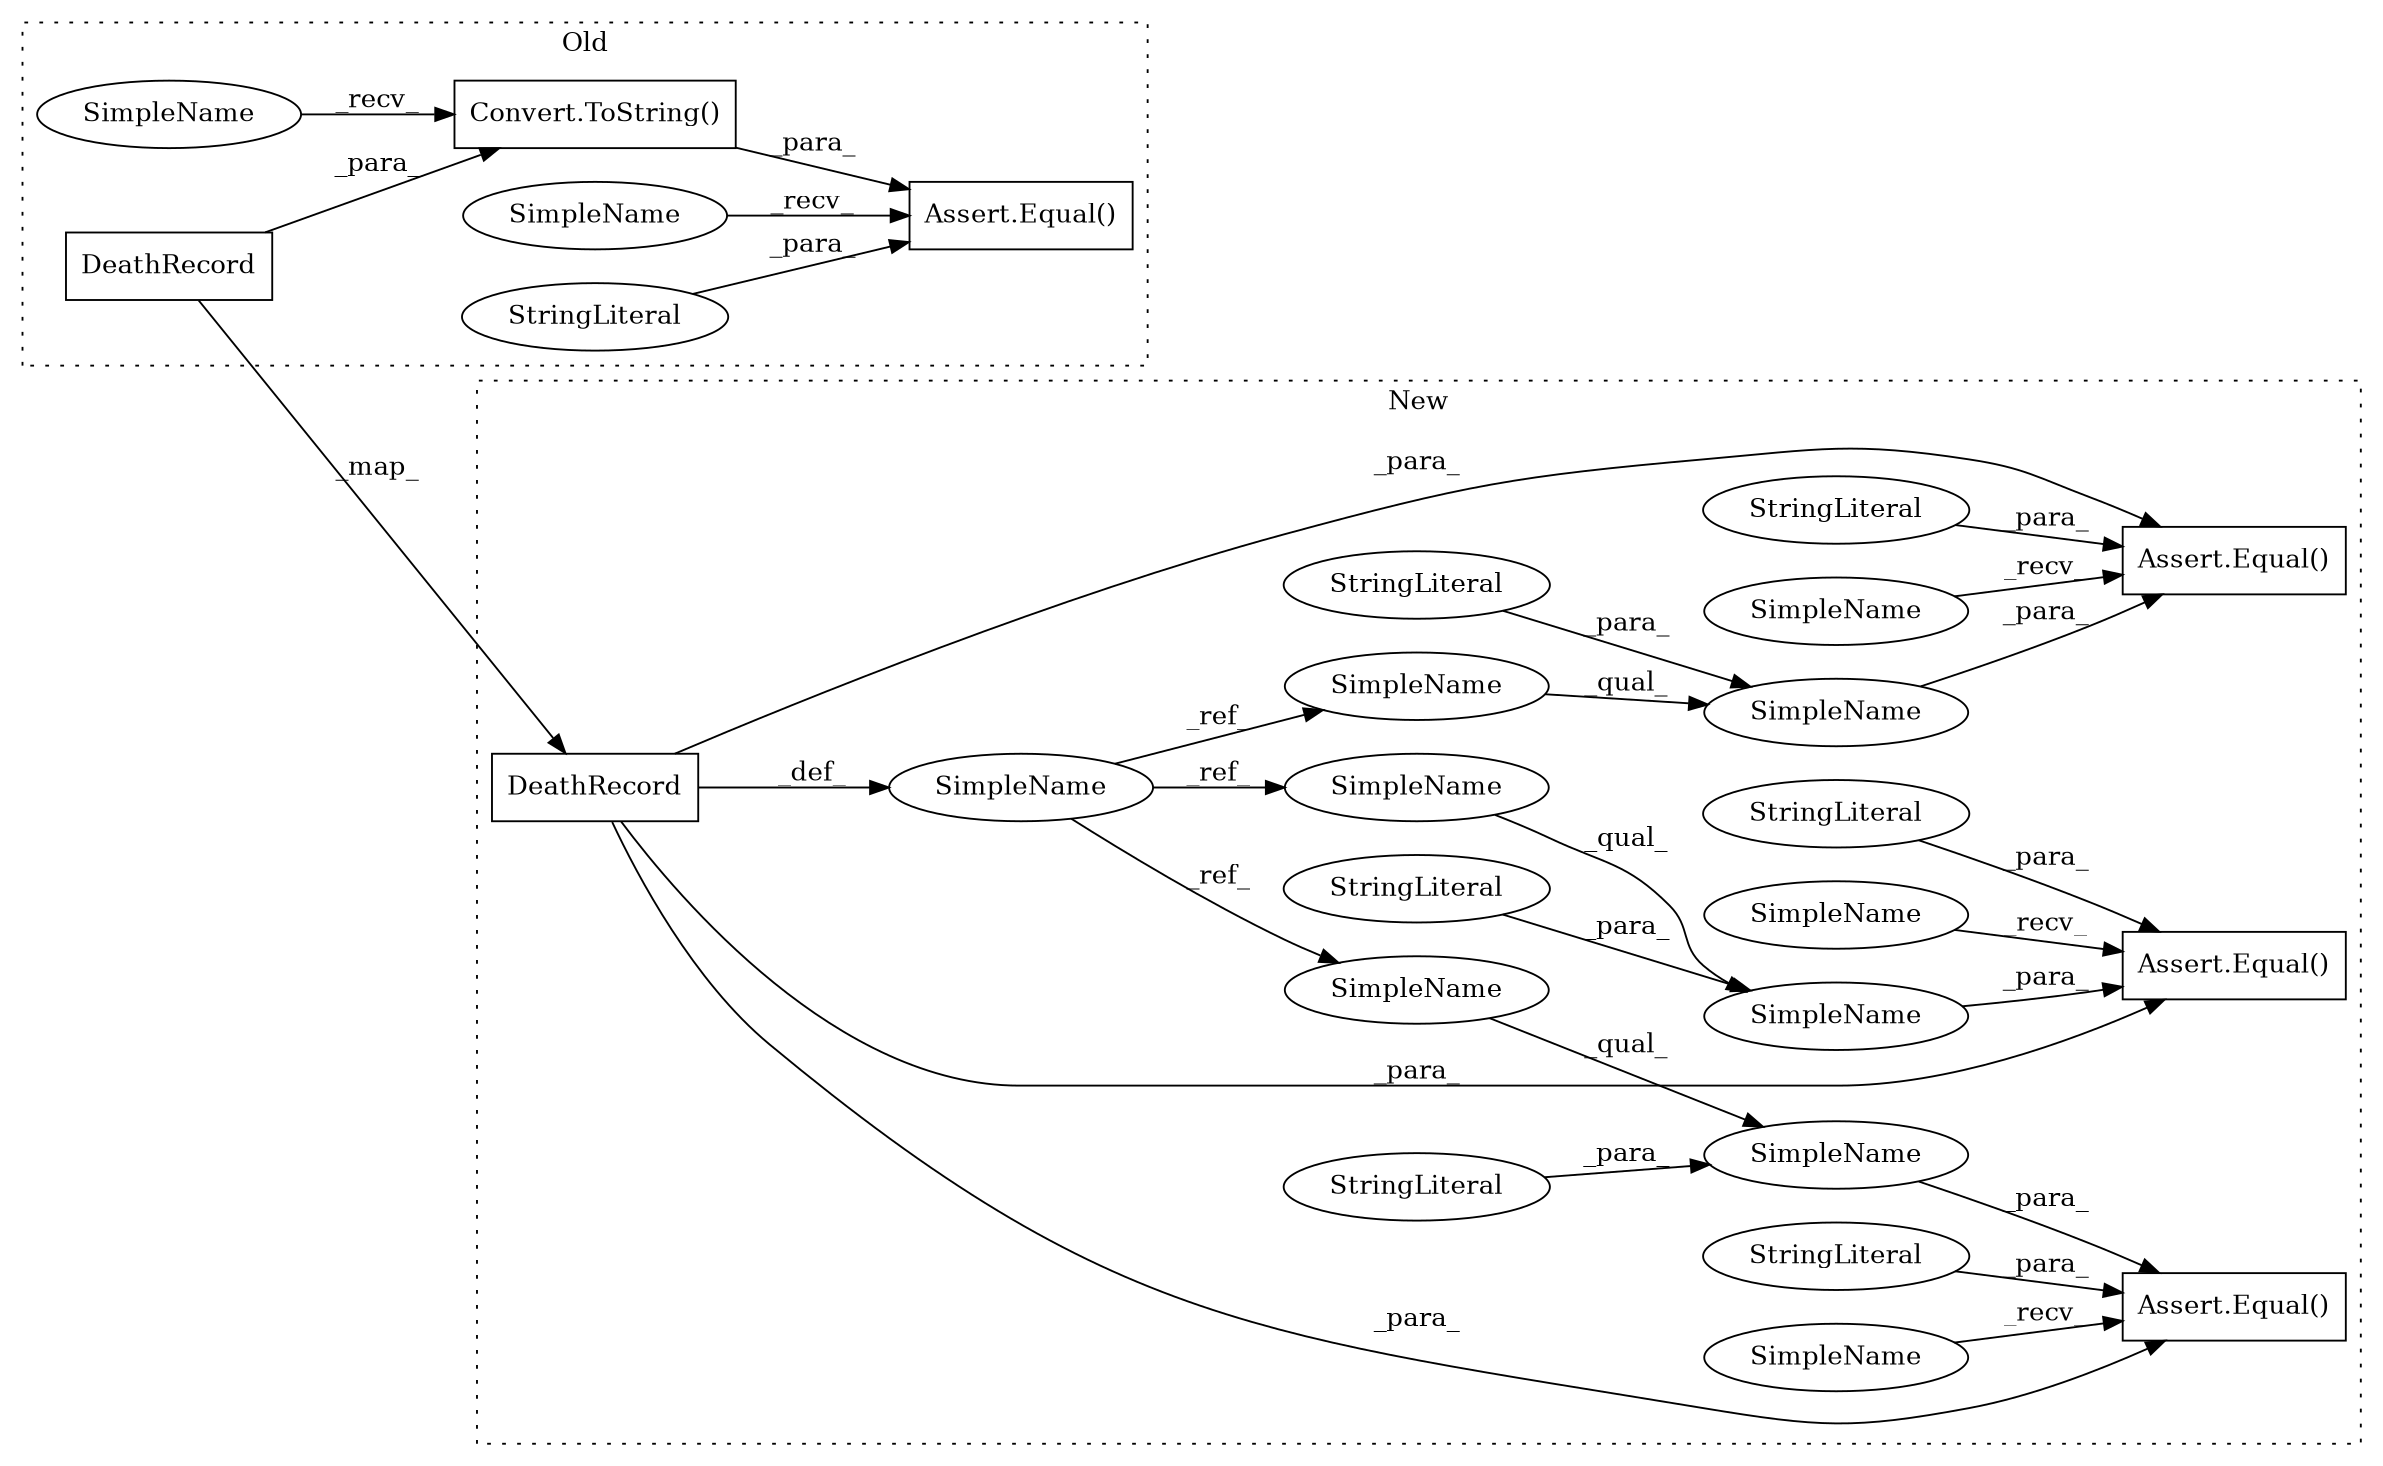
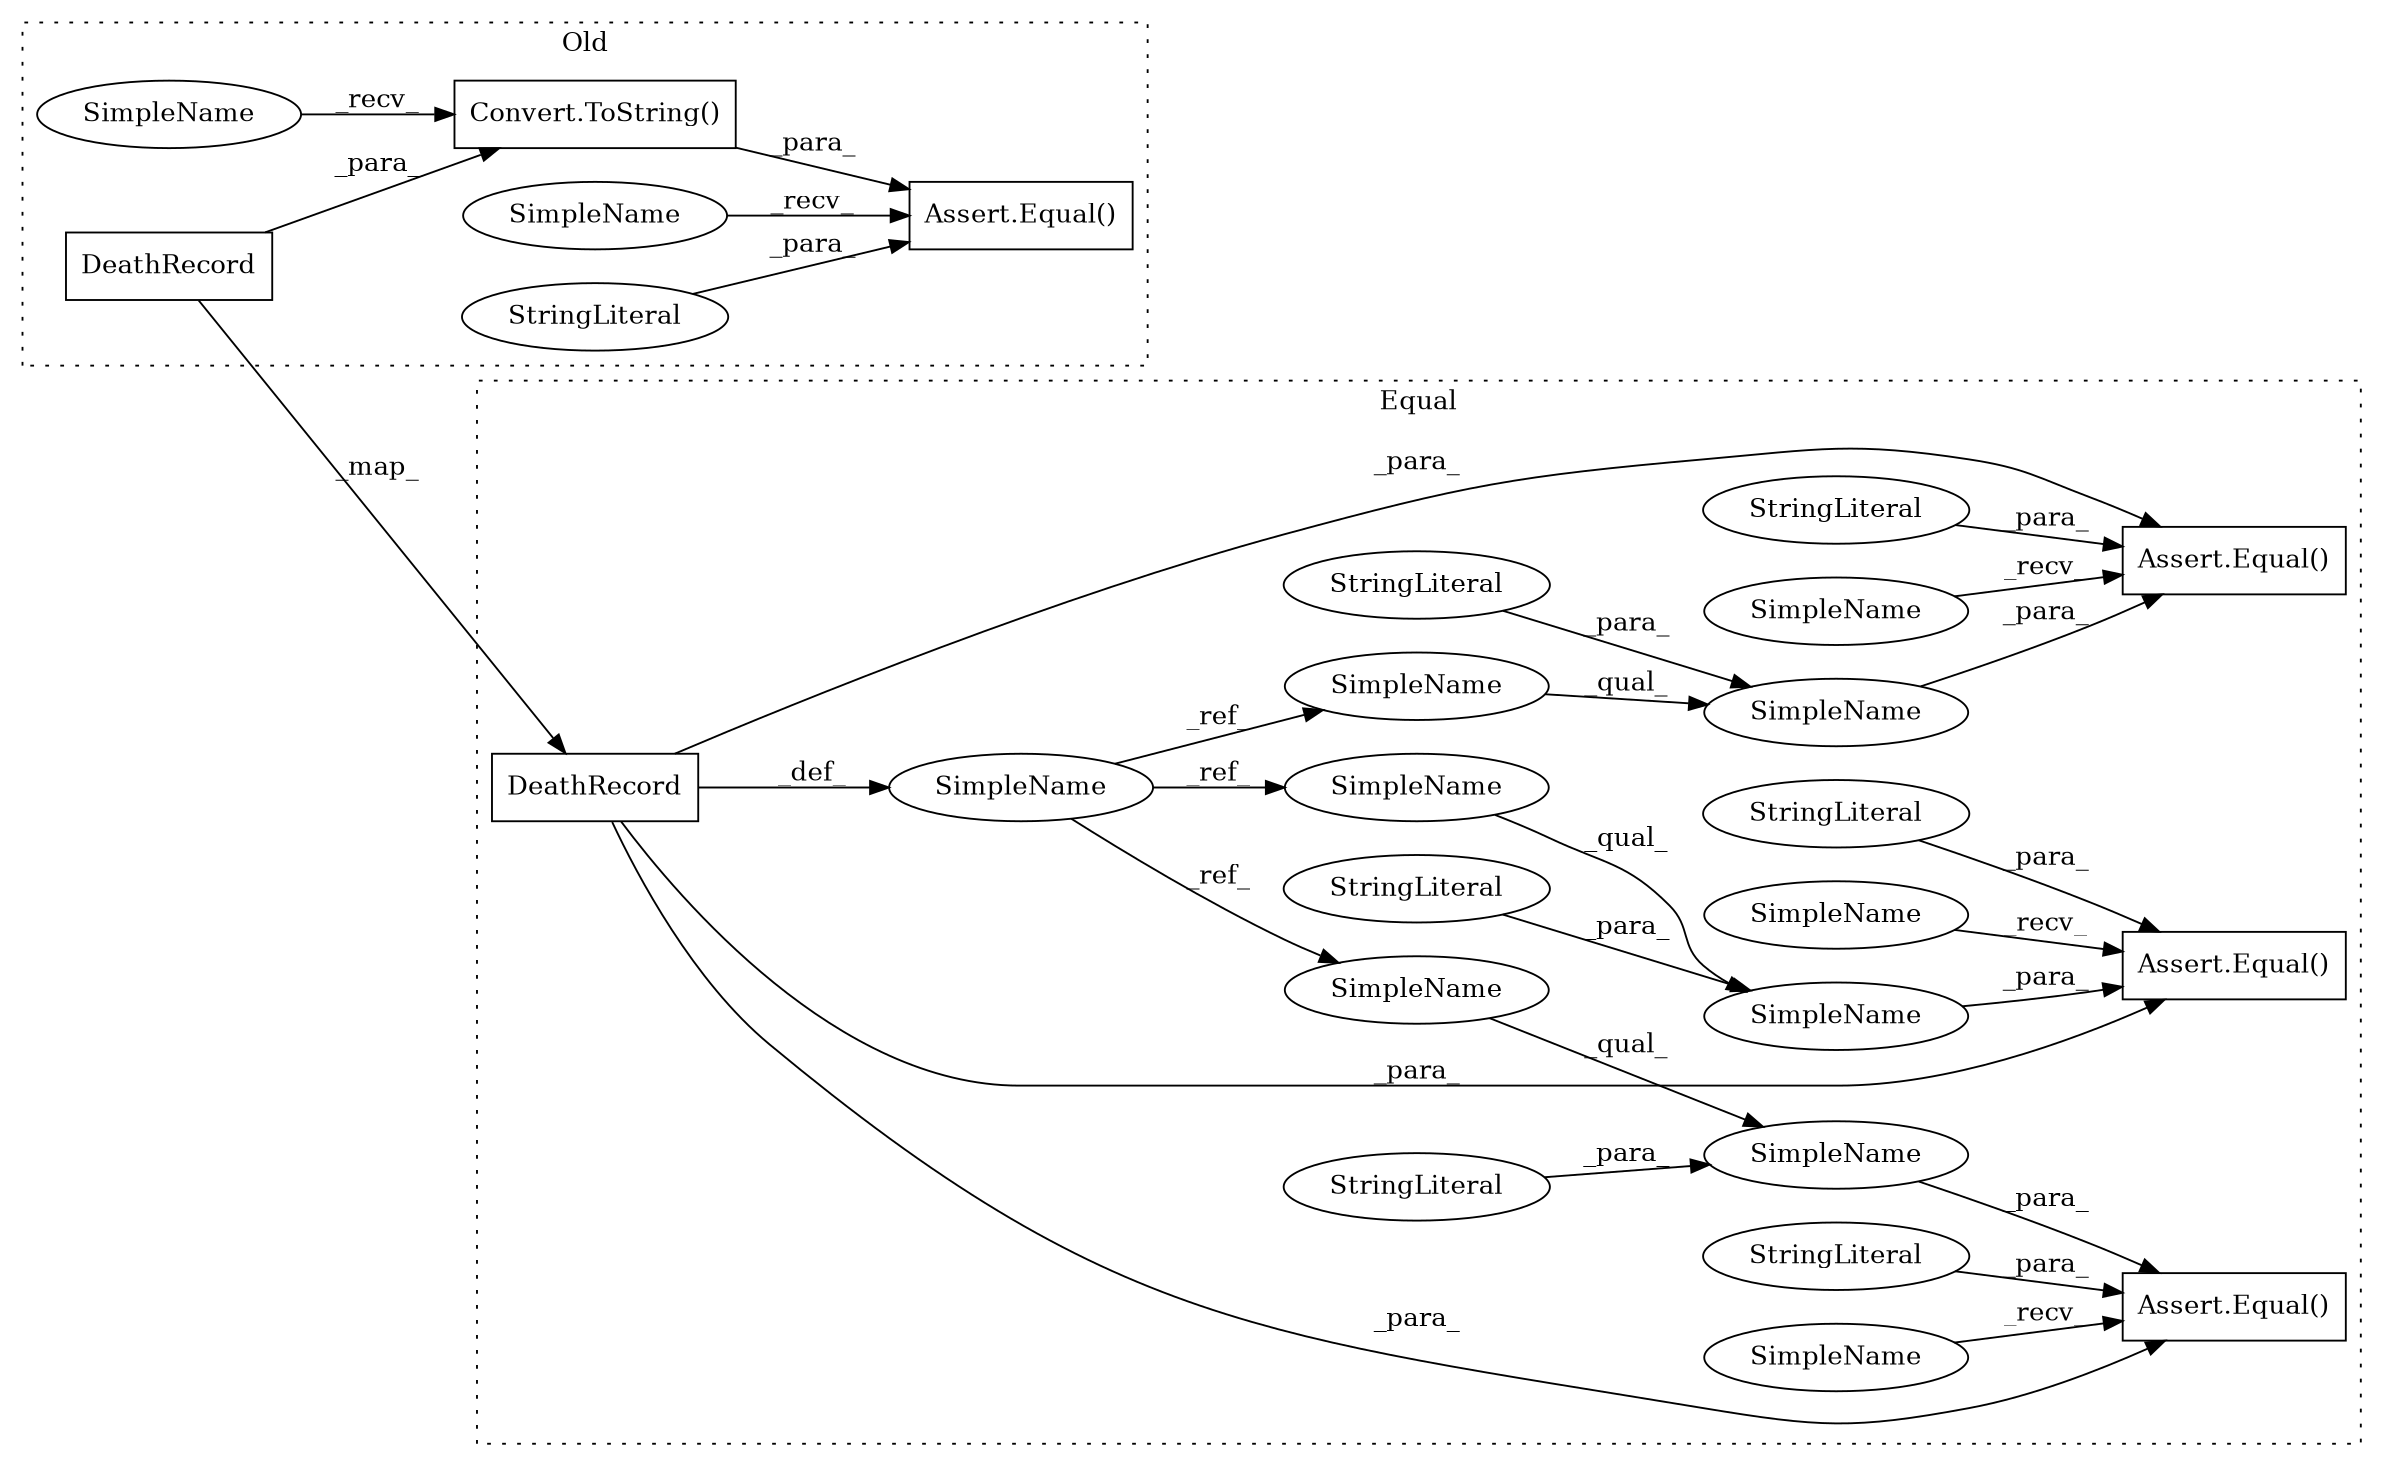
cluster "New": label "New" -> "Equal"
